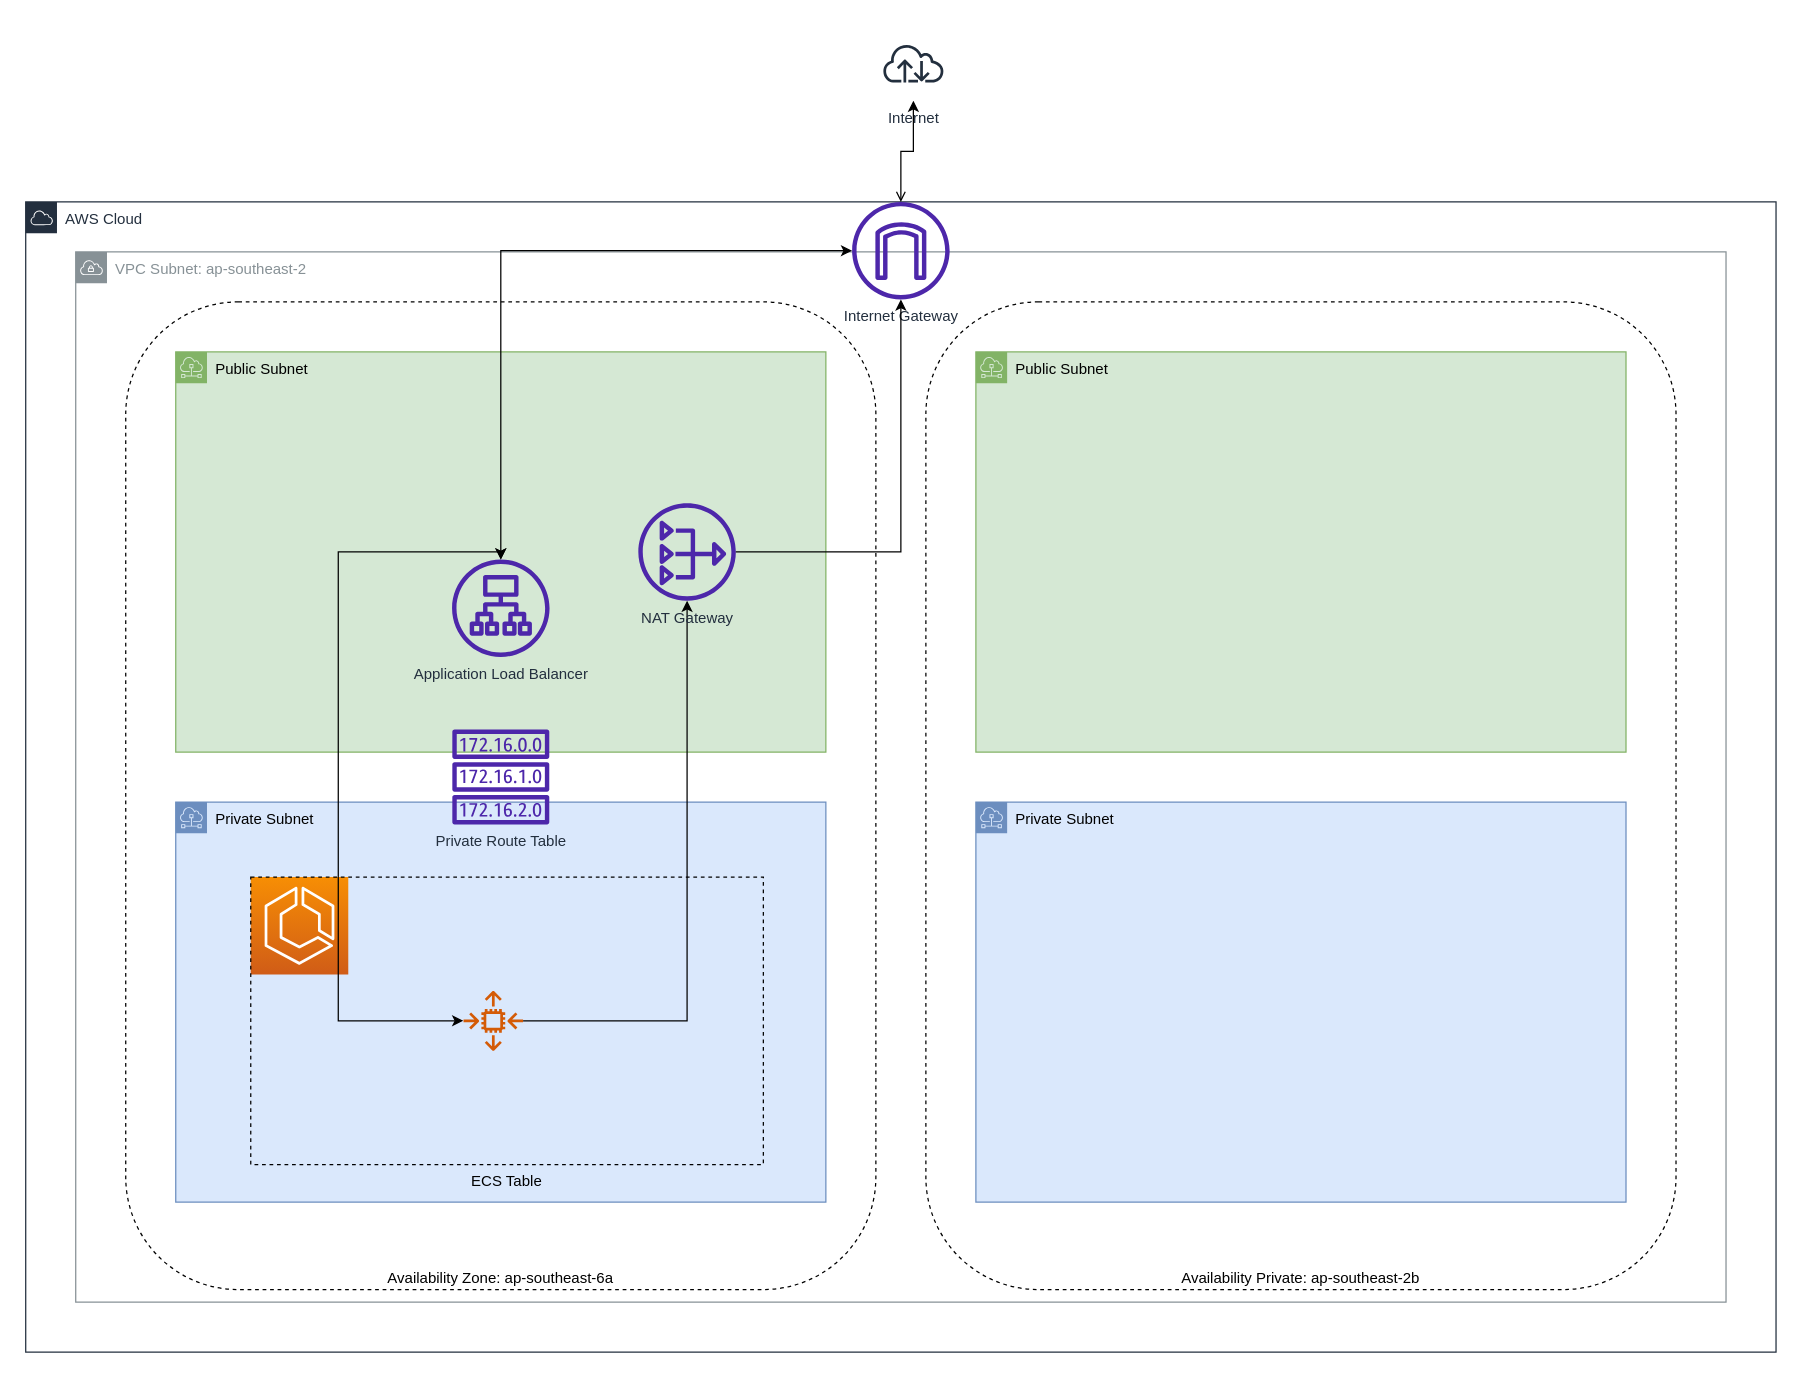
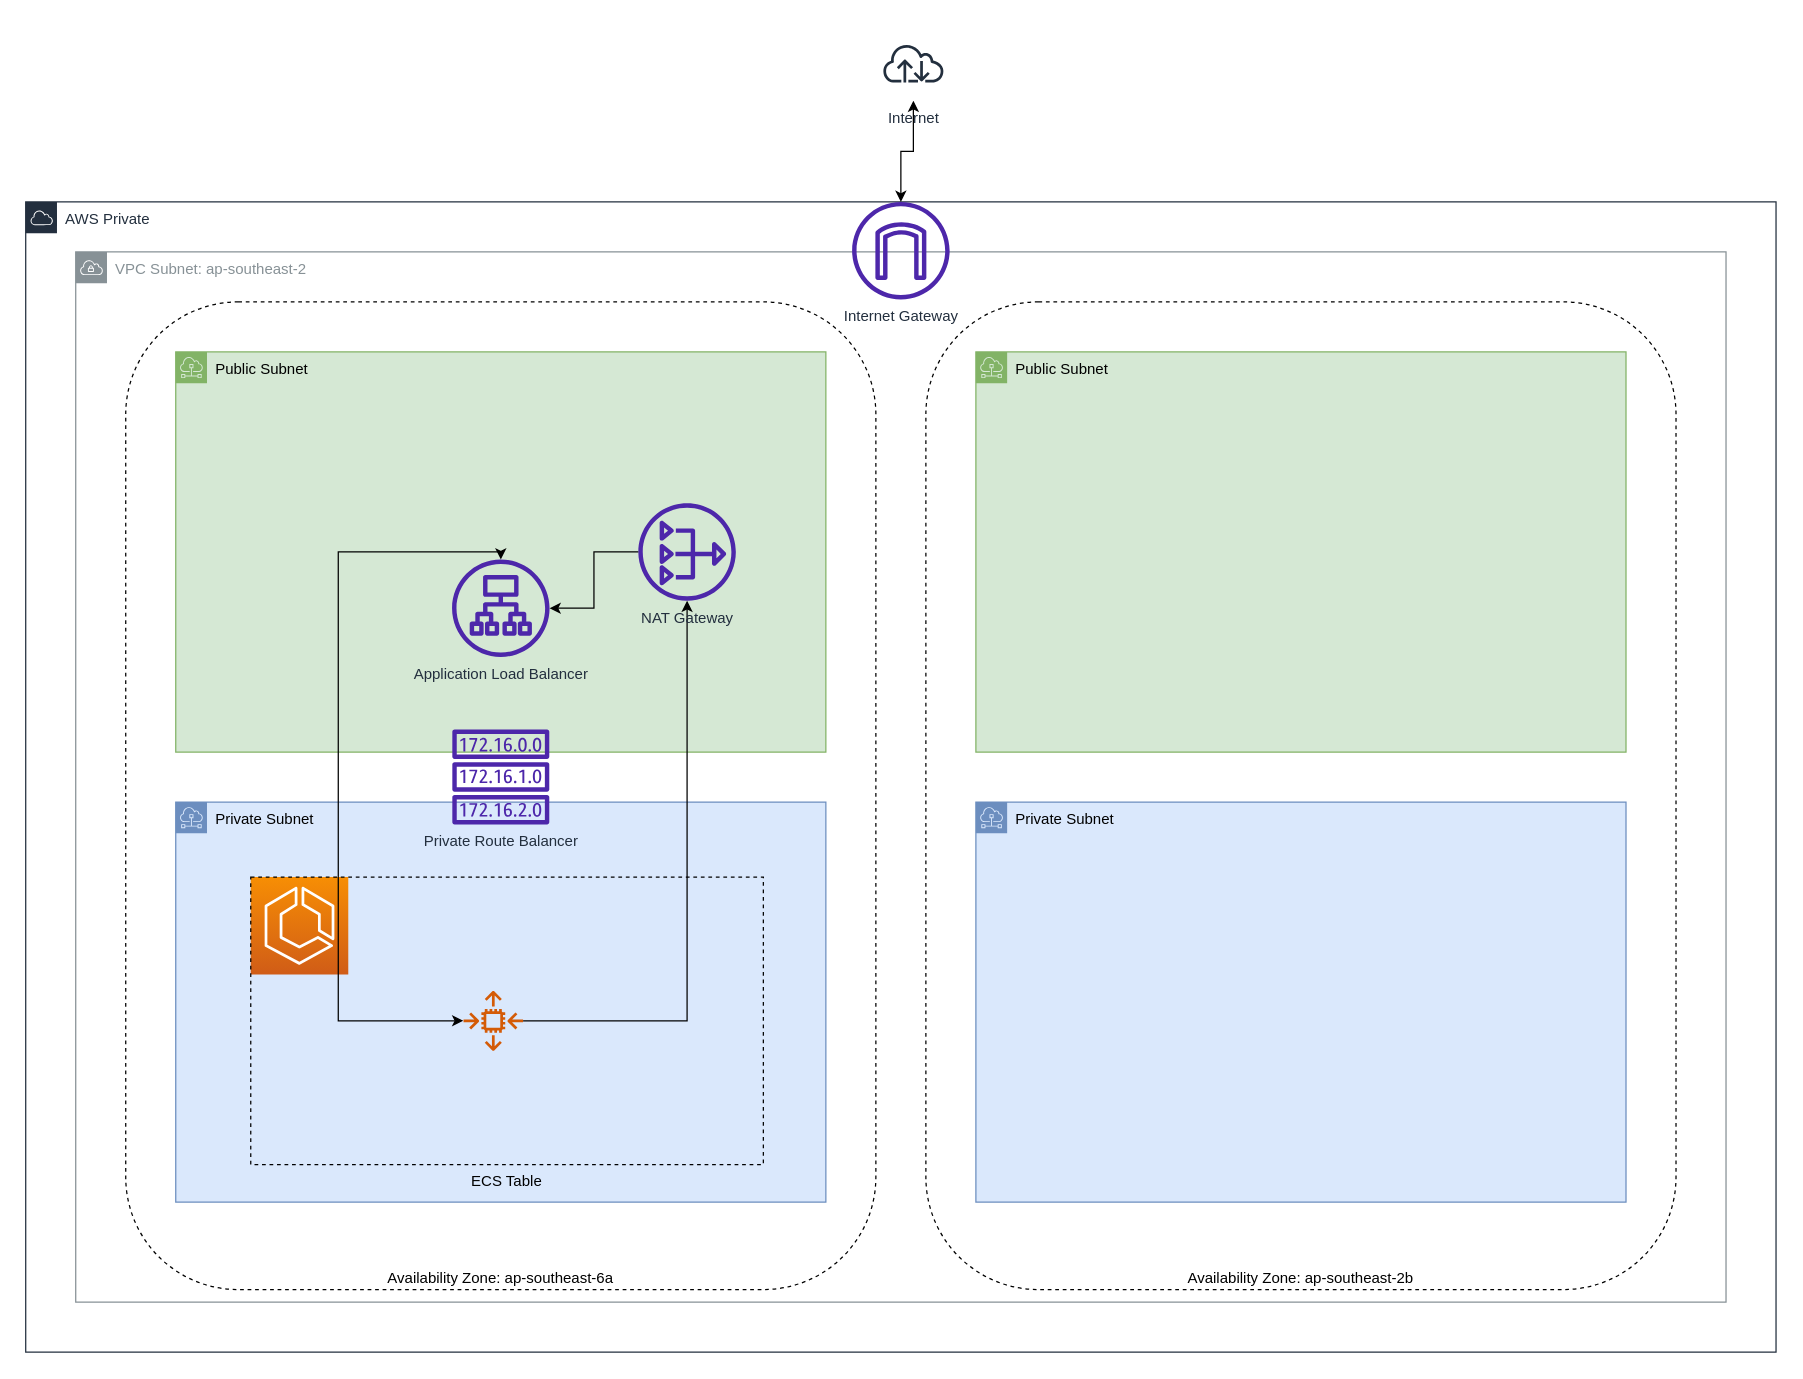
edge "Internet" -- "Internet Gateway": arrowhead open -> classic
node "AWS Cloud": label "AWS Cloud" -> "AWS Private"
edge "Internet Gateway" -- "Application Load Balancer": removed
edge "NAT Gateway" -> "Internet Gateway": now "NAT Gateway" -> "Application Load Balancer"
node "Private Route Table": label "Private Route Table" -> "Private Route Balancer"
node "Availability Private: ap-southeast-2b": label "Availability Private: ap-southeast-2b" -> "Availability Zone: ap-southeast-2b"
